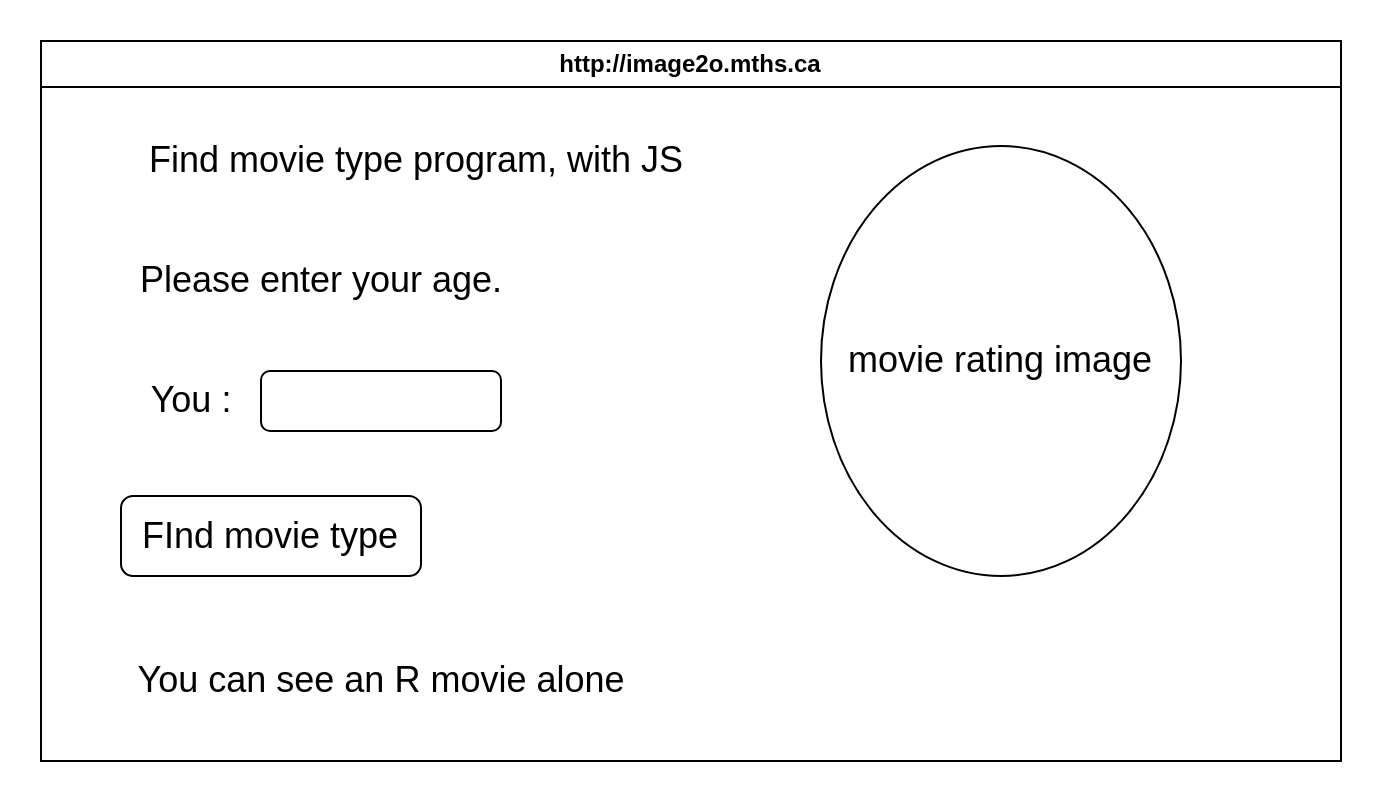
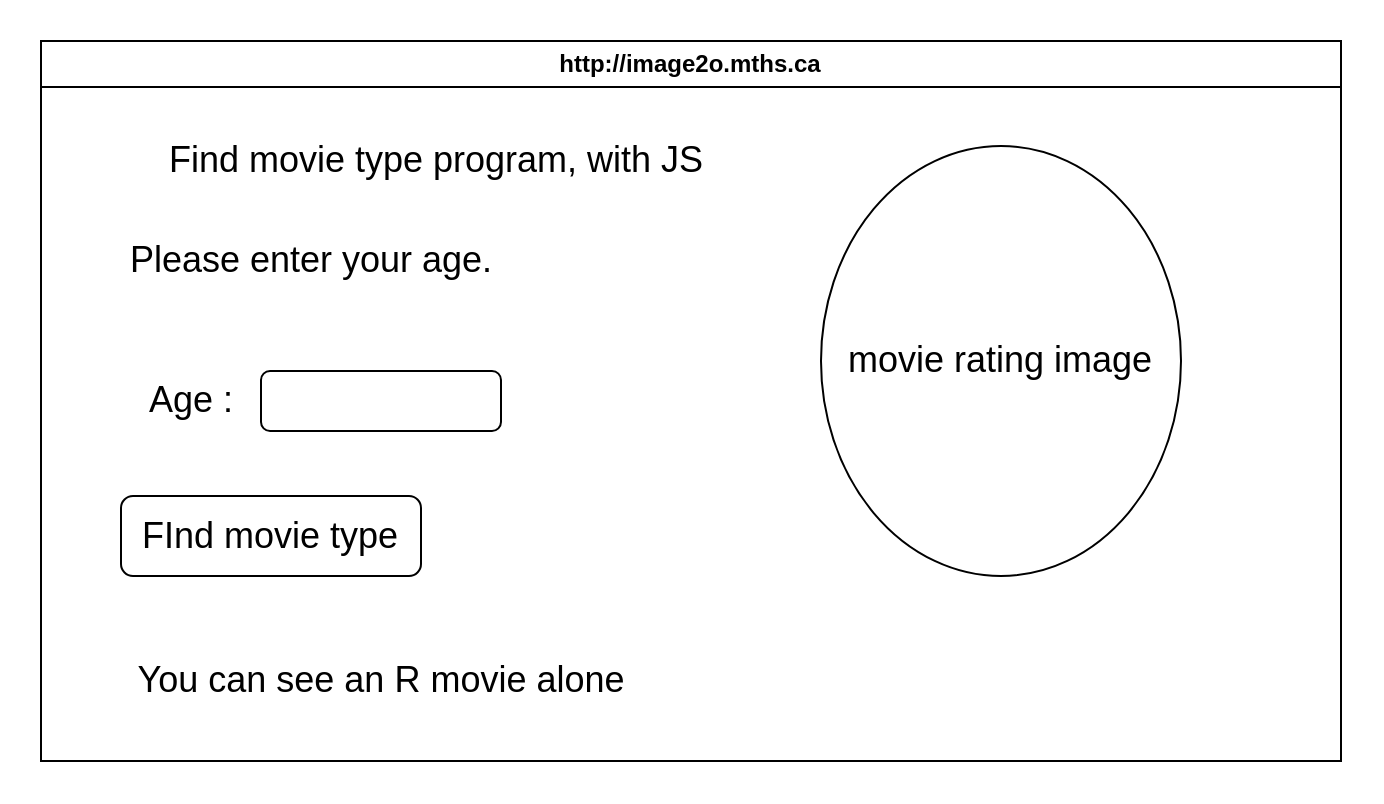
node "Find movie type program, with JS": moved (421, 161) -> (441, 161)
node "Please enter your age.": moved (321, 281) -> (311, 261)
node "You :": label "You :" -> "Age :"
